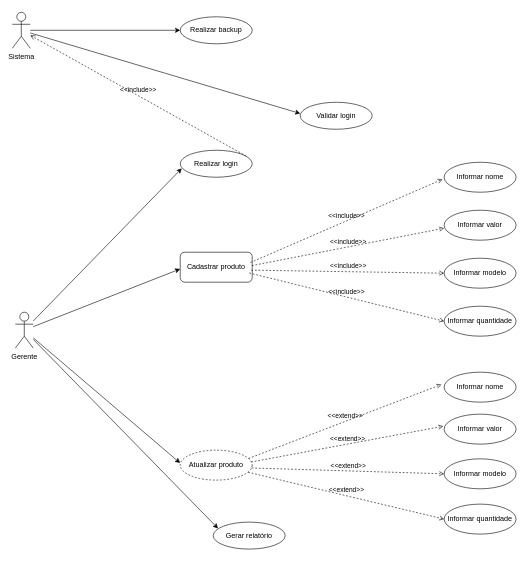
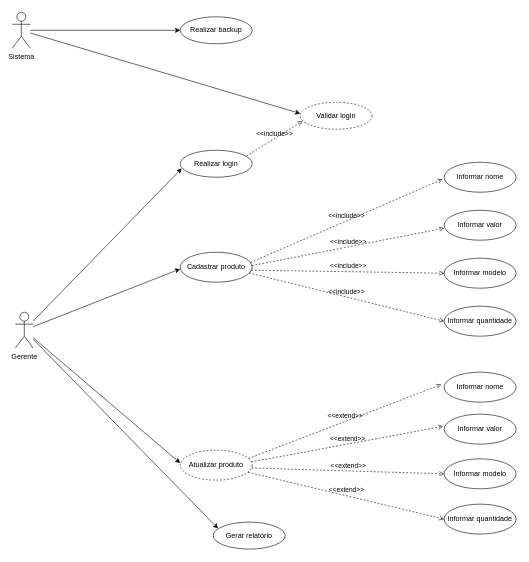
edge "Realizar login" -> "Sistema": now "Realizar login" -> "Validar login"
node "Validar login": style solid -> dashed
node "Cadastrar produto": shape rounded rectangle -> ellipse
